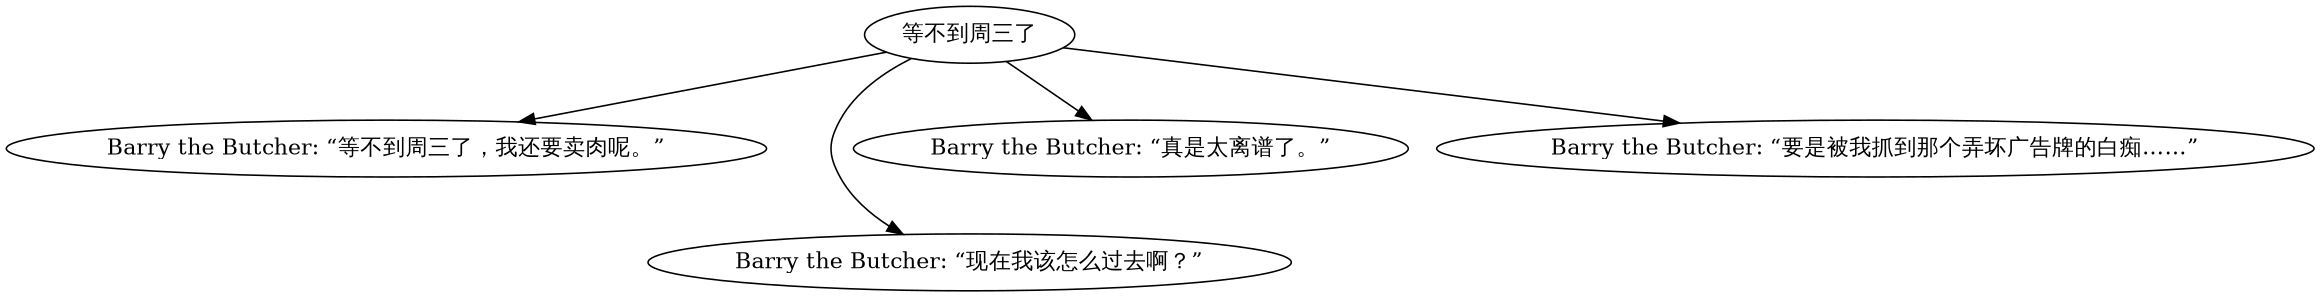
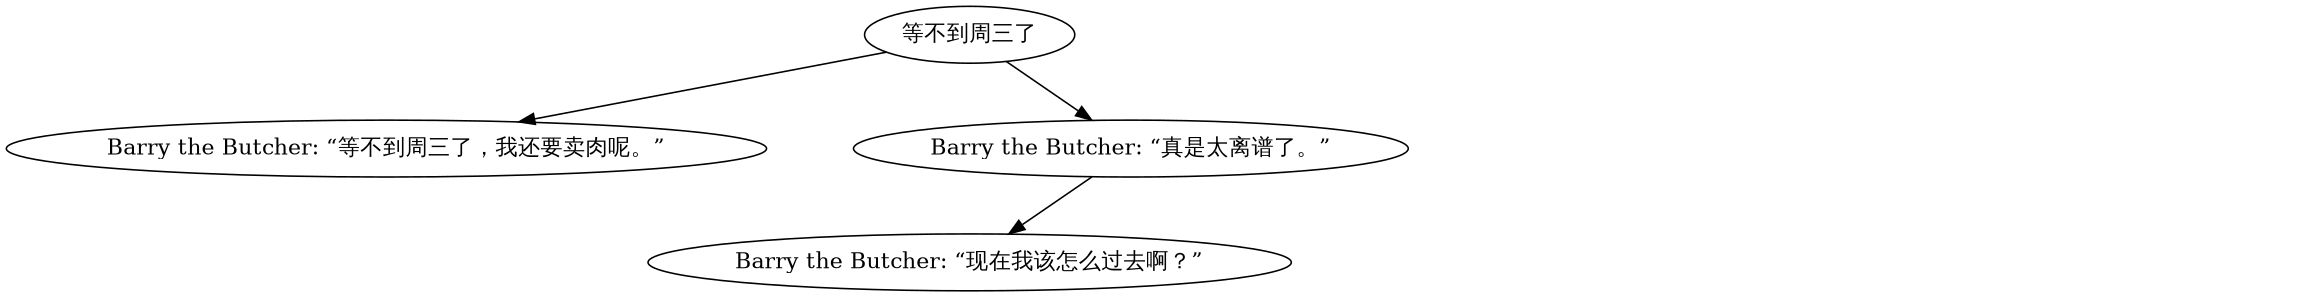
edge "等不到周三了" -> "Barry the Butcher: “现在我该怎么过去啊？”": now "Barry the Butcher: “真是太离谱了。”" -> "Barry the Butcher: “现在我该怎么过去啊？”"
node "Barry the Butcher: “要是被我抓到那个弄坏广告牌的白痴……”": removed
